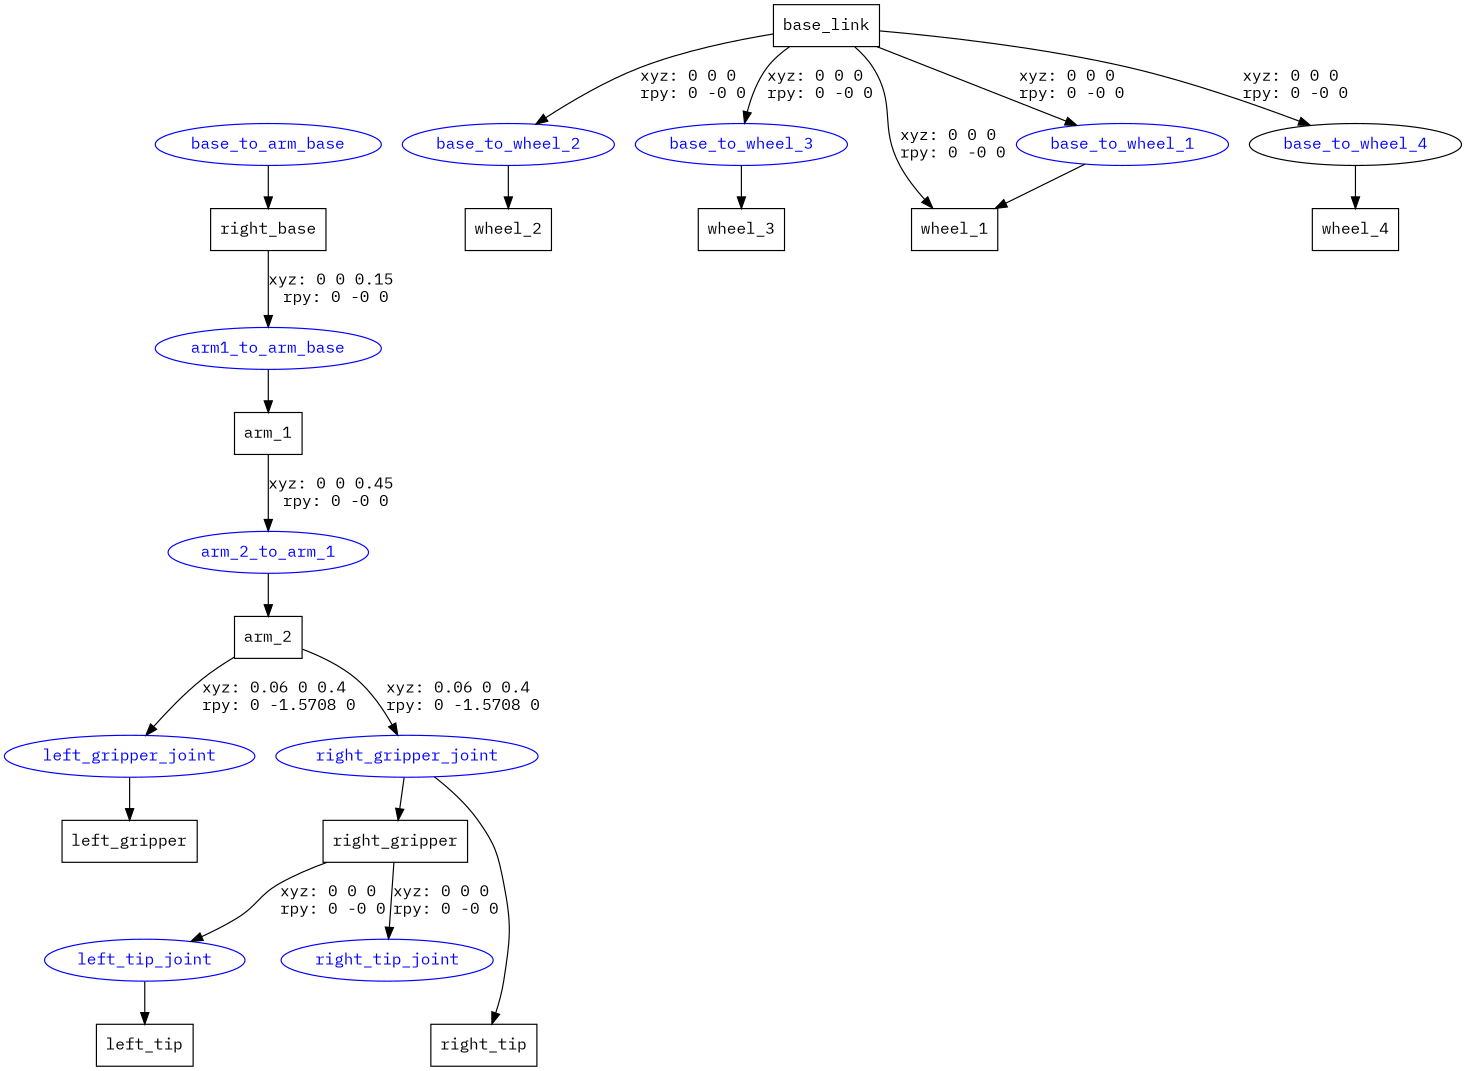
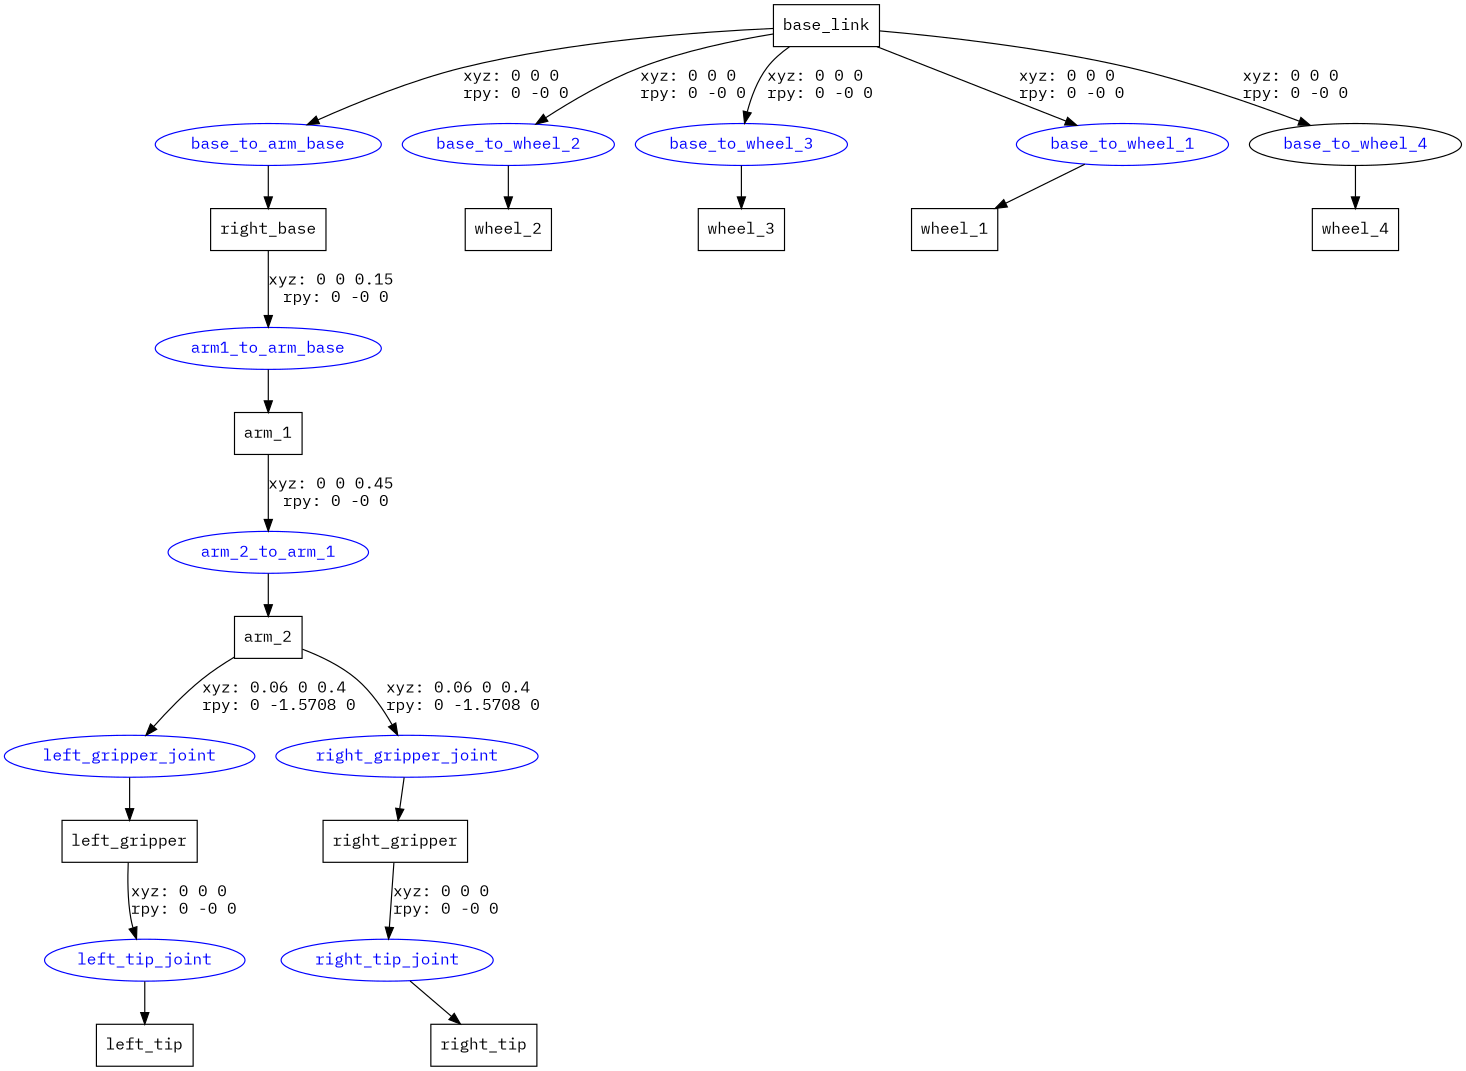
edge "base_link" -> "wheel_1": now "base_link" -> "base_to_arm_base"
edge "right_gripper_joint" -> "right_tip": now "right_tip_joint" -> "right_tip"
edge "right_gripper" -> "left_tip_joint": now "left_gripper" -> "left_tip_joint"
